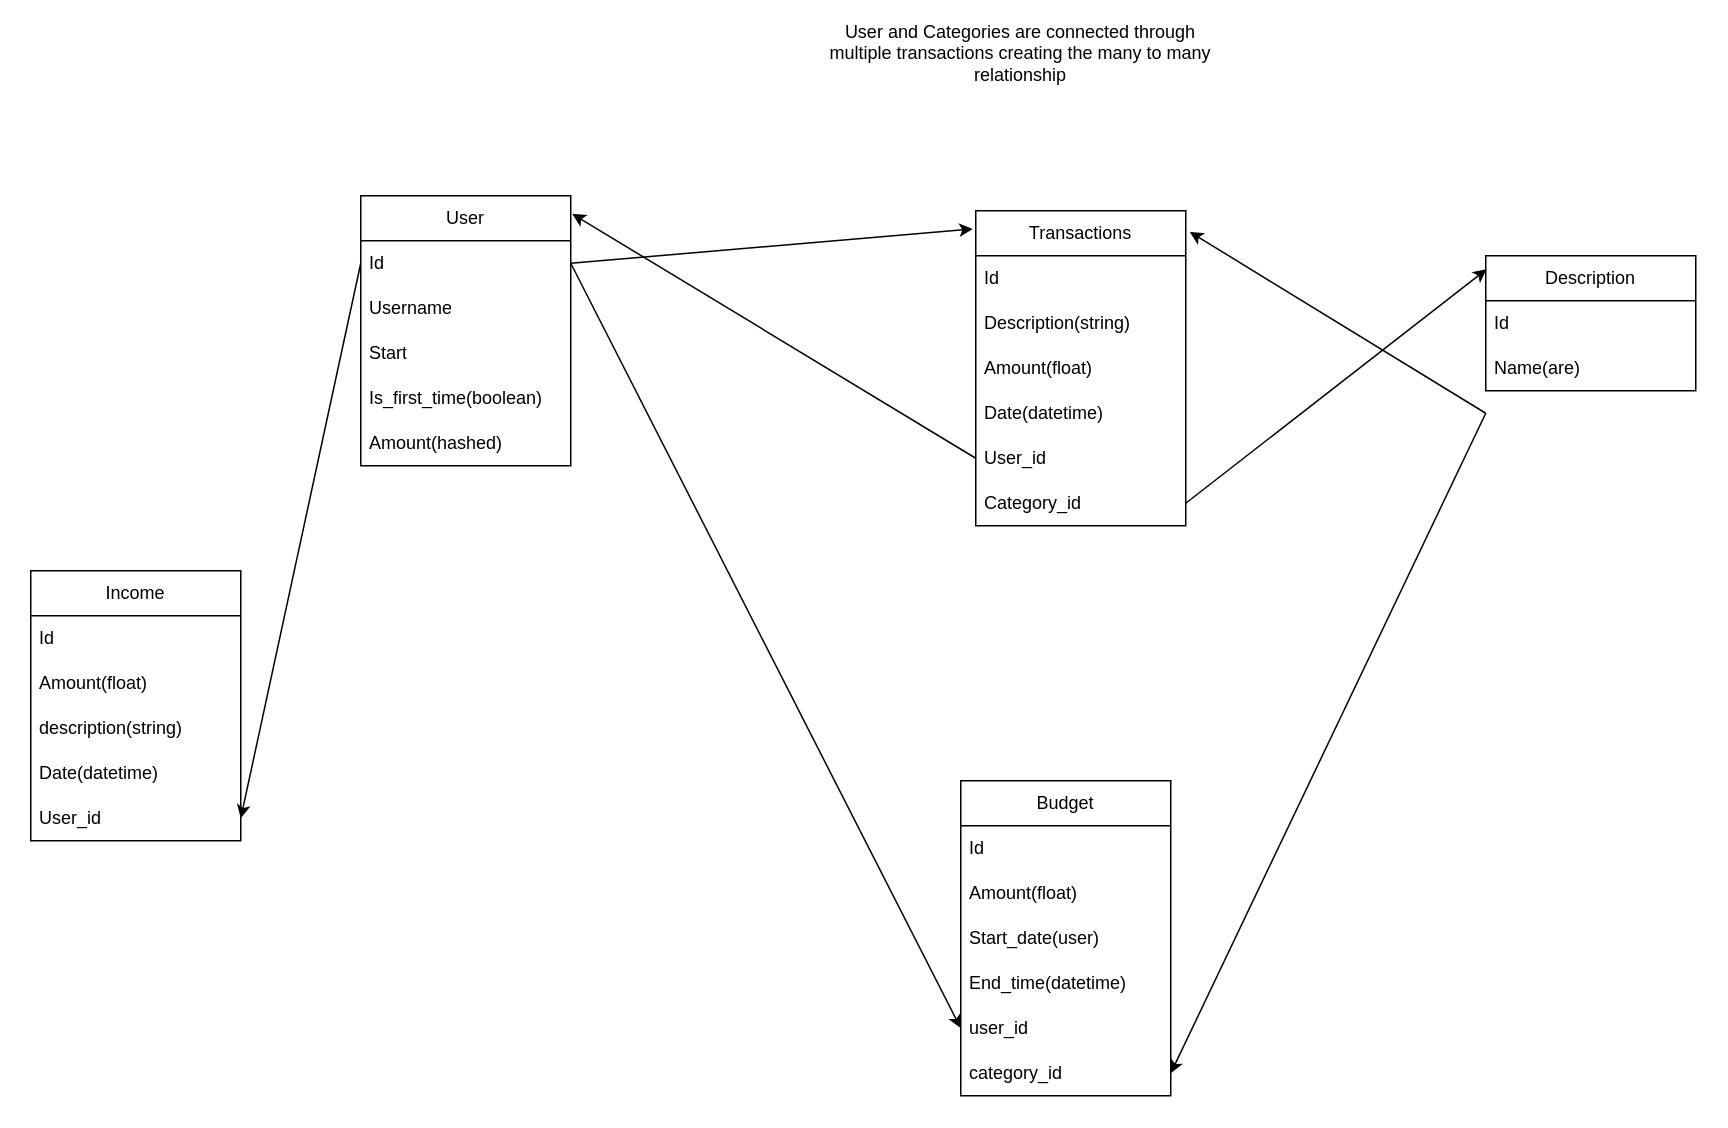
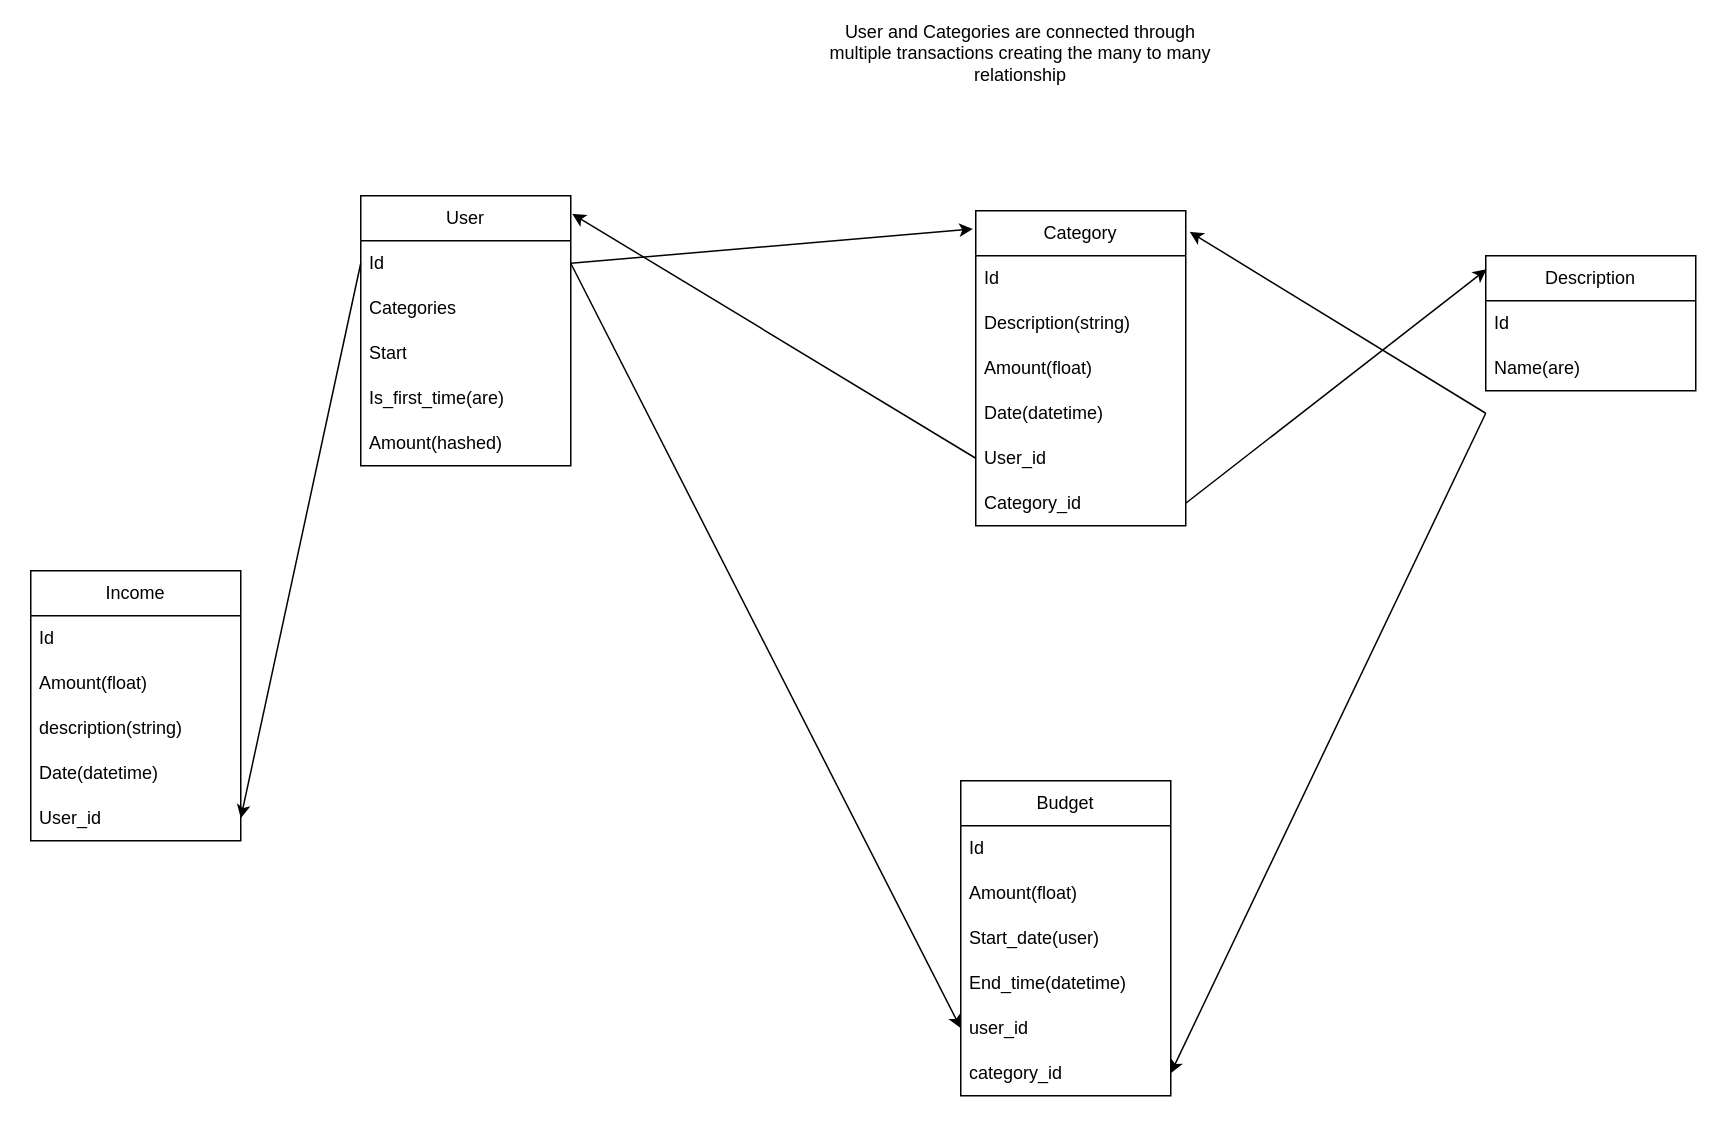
node "Transactions": label "Transactions" -> "Category"
node "Username": label "Username" -> "Categories"
node "Is_first_time(boolean)": label "Is_first_time(boolean)" -> "Is_first_time(are)"
